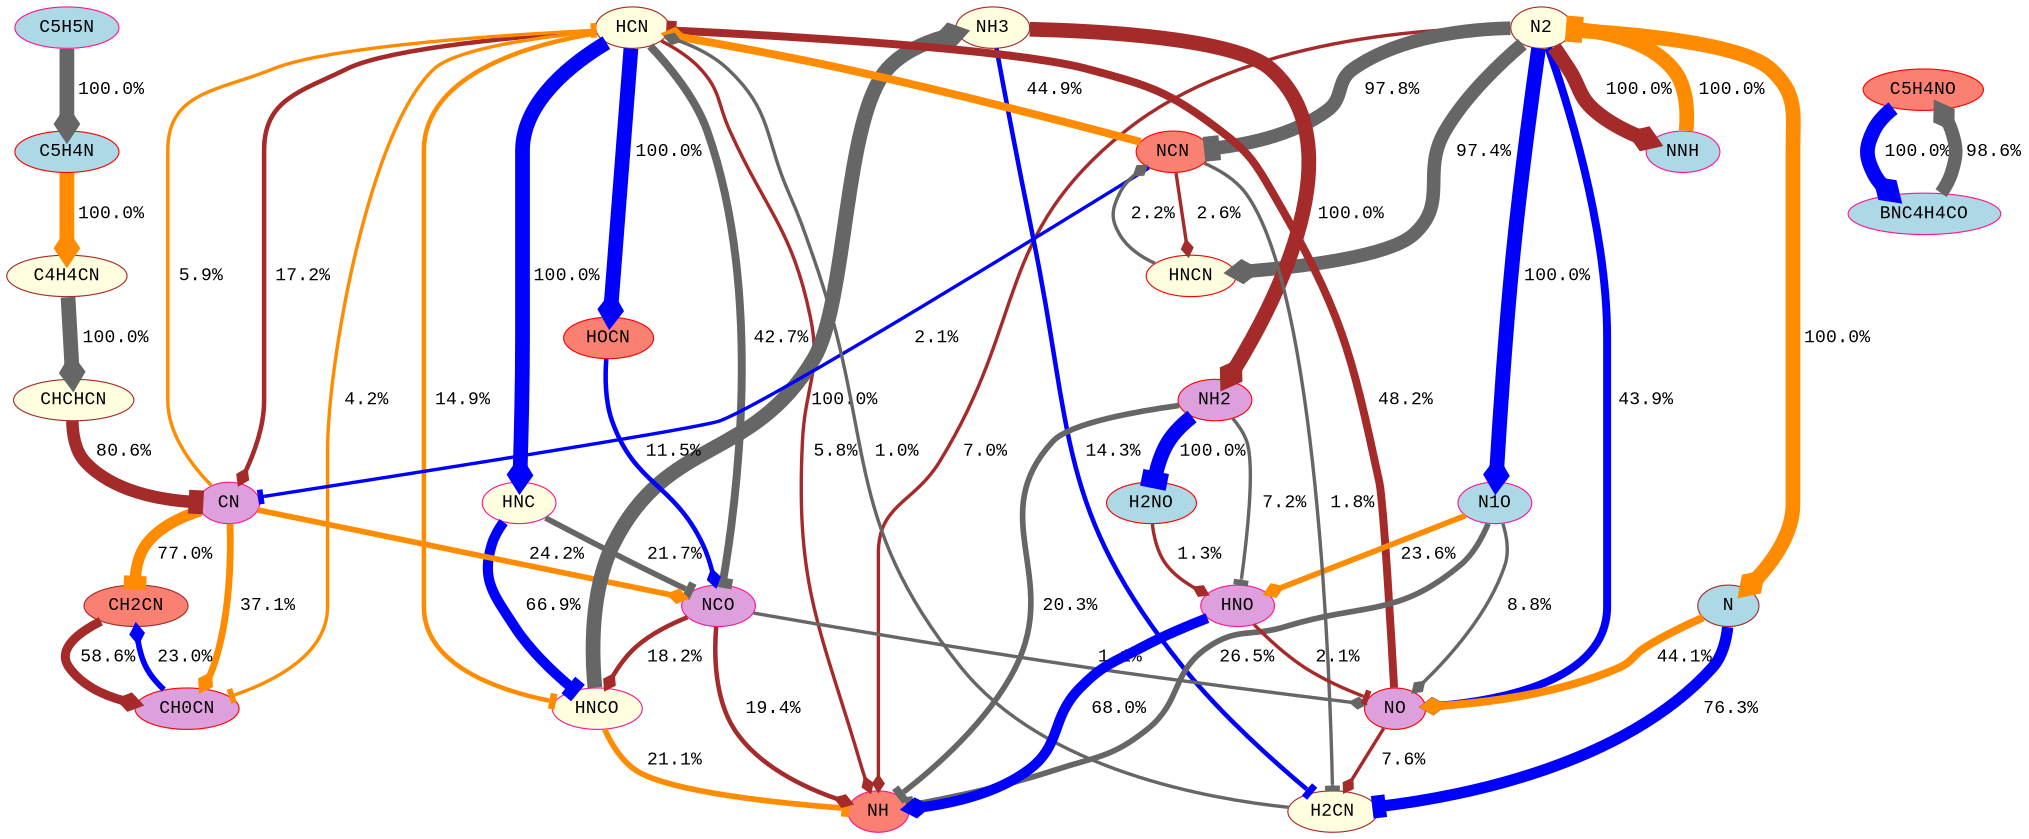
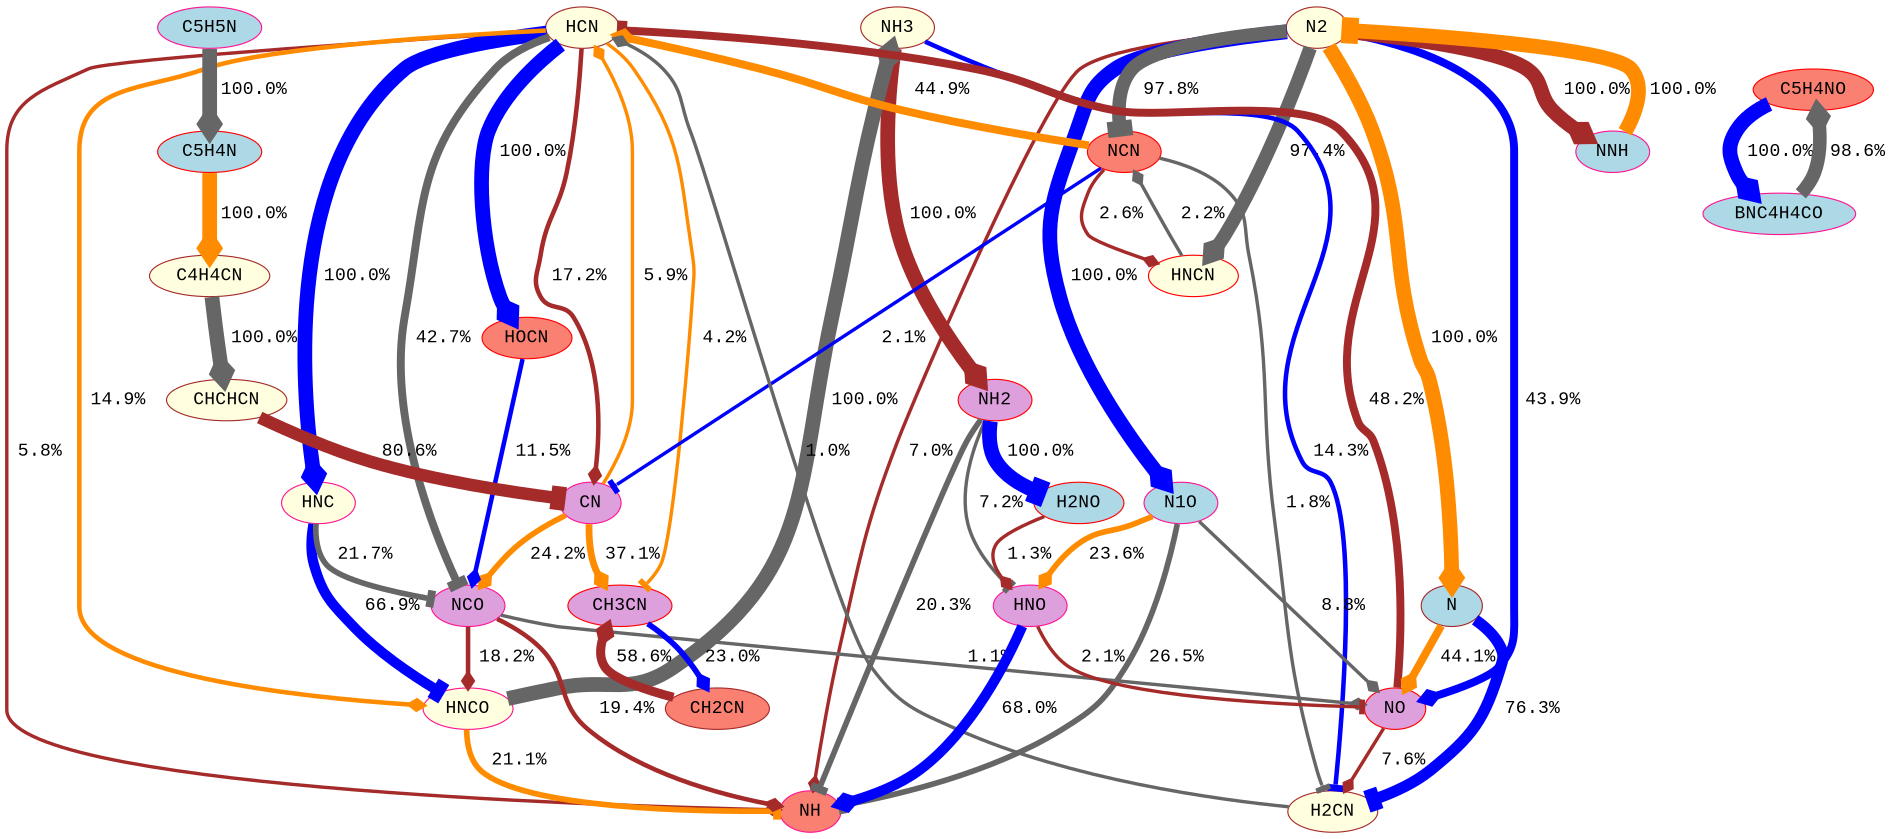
edge "CN" -> "HCN": arrowhead tee -> diamond
edge "HCN" -> "HNCO": arrowhead tee -> diamond
edge "CN" -> "CH2CN": removed, label "77.0%"
node "CH0CN": label "CH0CN" -> "CH3CN"
